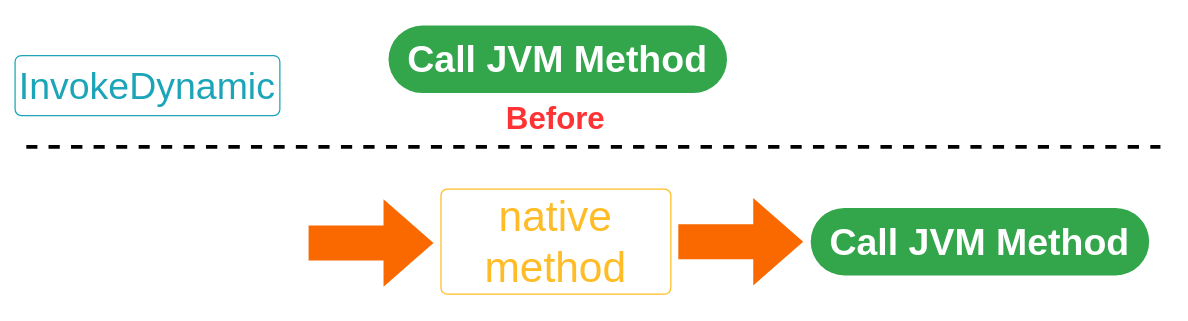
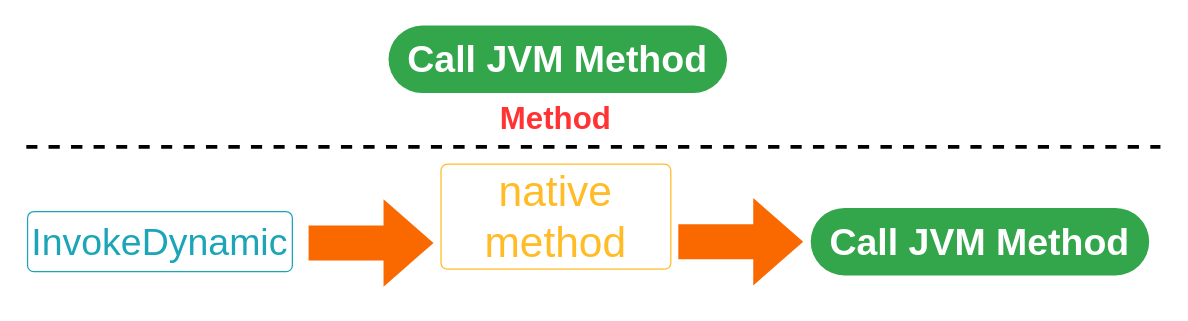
node "InvokeDynamic": moved (147, 86) -> (159, 242)
node "Before": label "Before" -> "Method"
node "native method": moved (556, 242) -> (556, 217)
